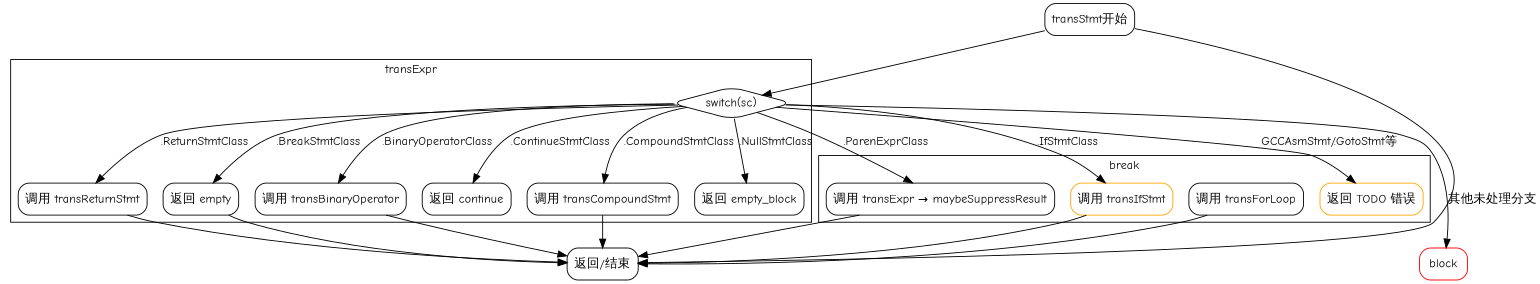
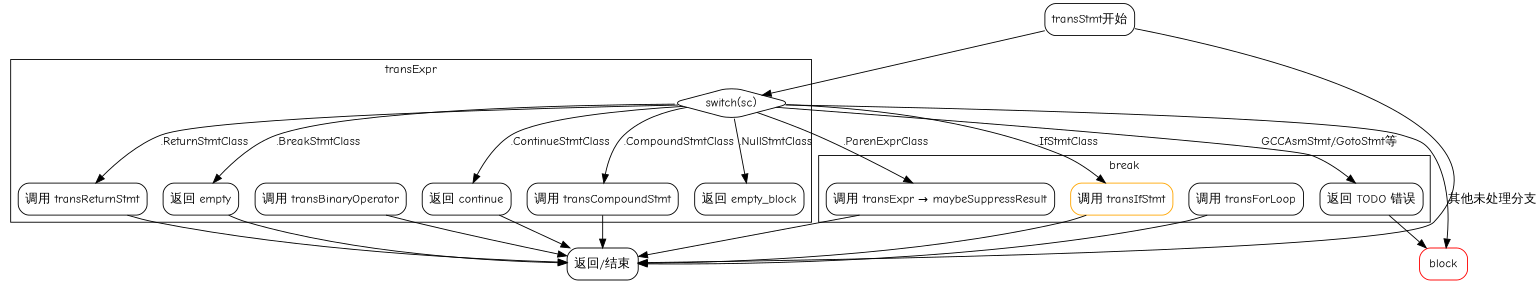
edge "switch(sc)" -> "调用 transBinaryOperator": removed, label ".BinaryOperatorClass"
node "返回 TODO 错误": color orange -> black
edge "返回 continue" -> "返回/结束": added
edge "返回 TODO 错误" -> "block": added
